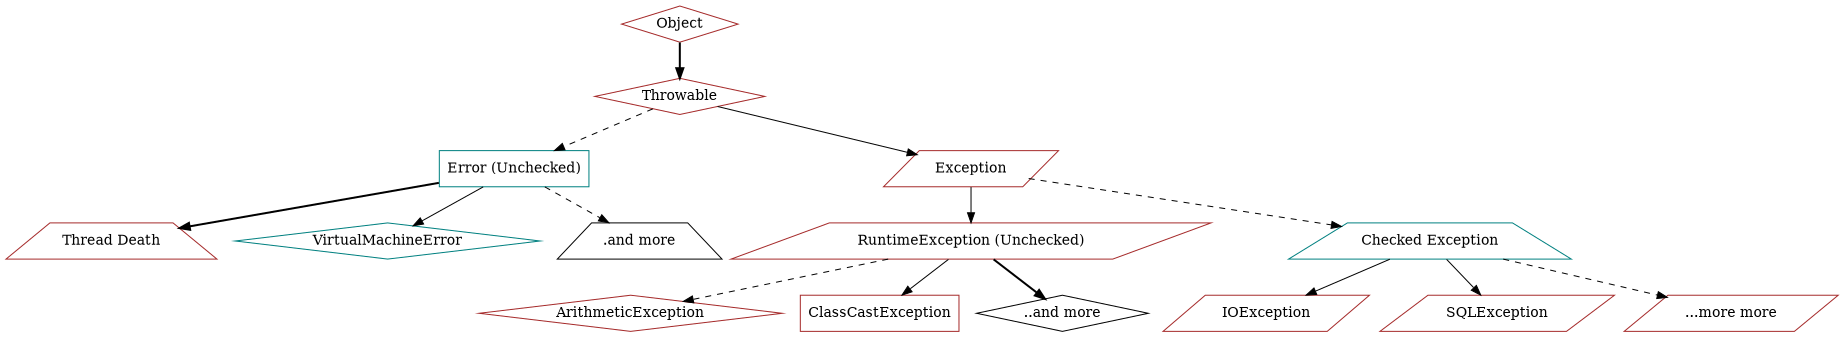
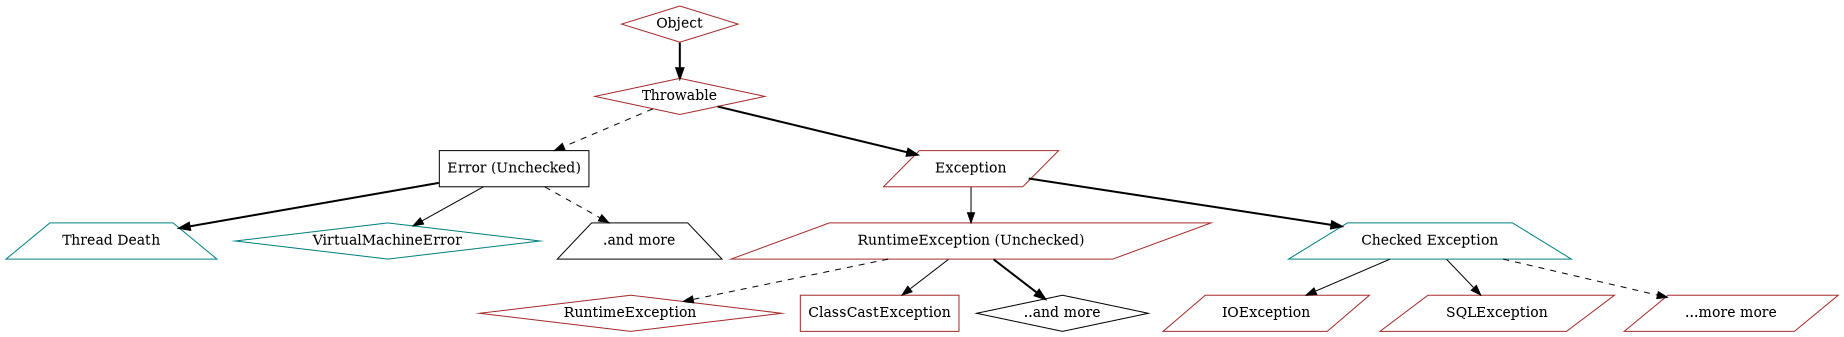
edge "Throwable" -> "Exception": style solid -> bold
node "Error (Unchecked)": color teal -> black
edge "Exception" -> "Checked Exception": style dashed -> bold
node "Thread Death": color brown -> teal
node "ArithmeticException": label "ArithmeticException" -> "RuntimeException"
